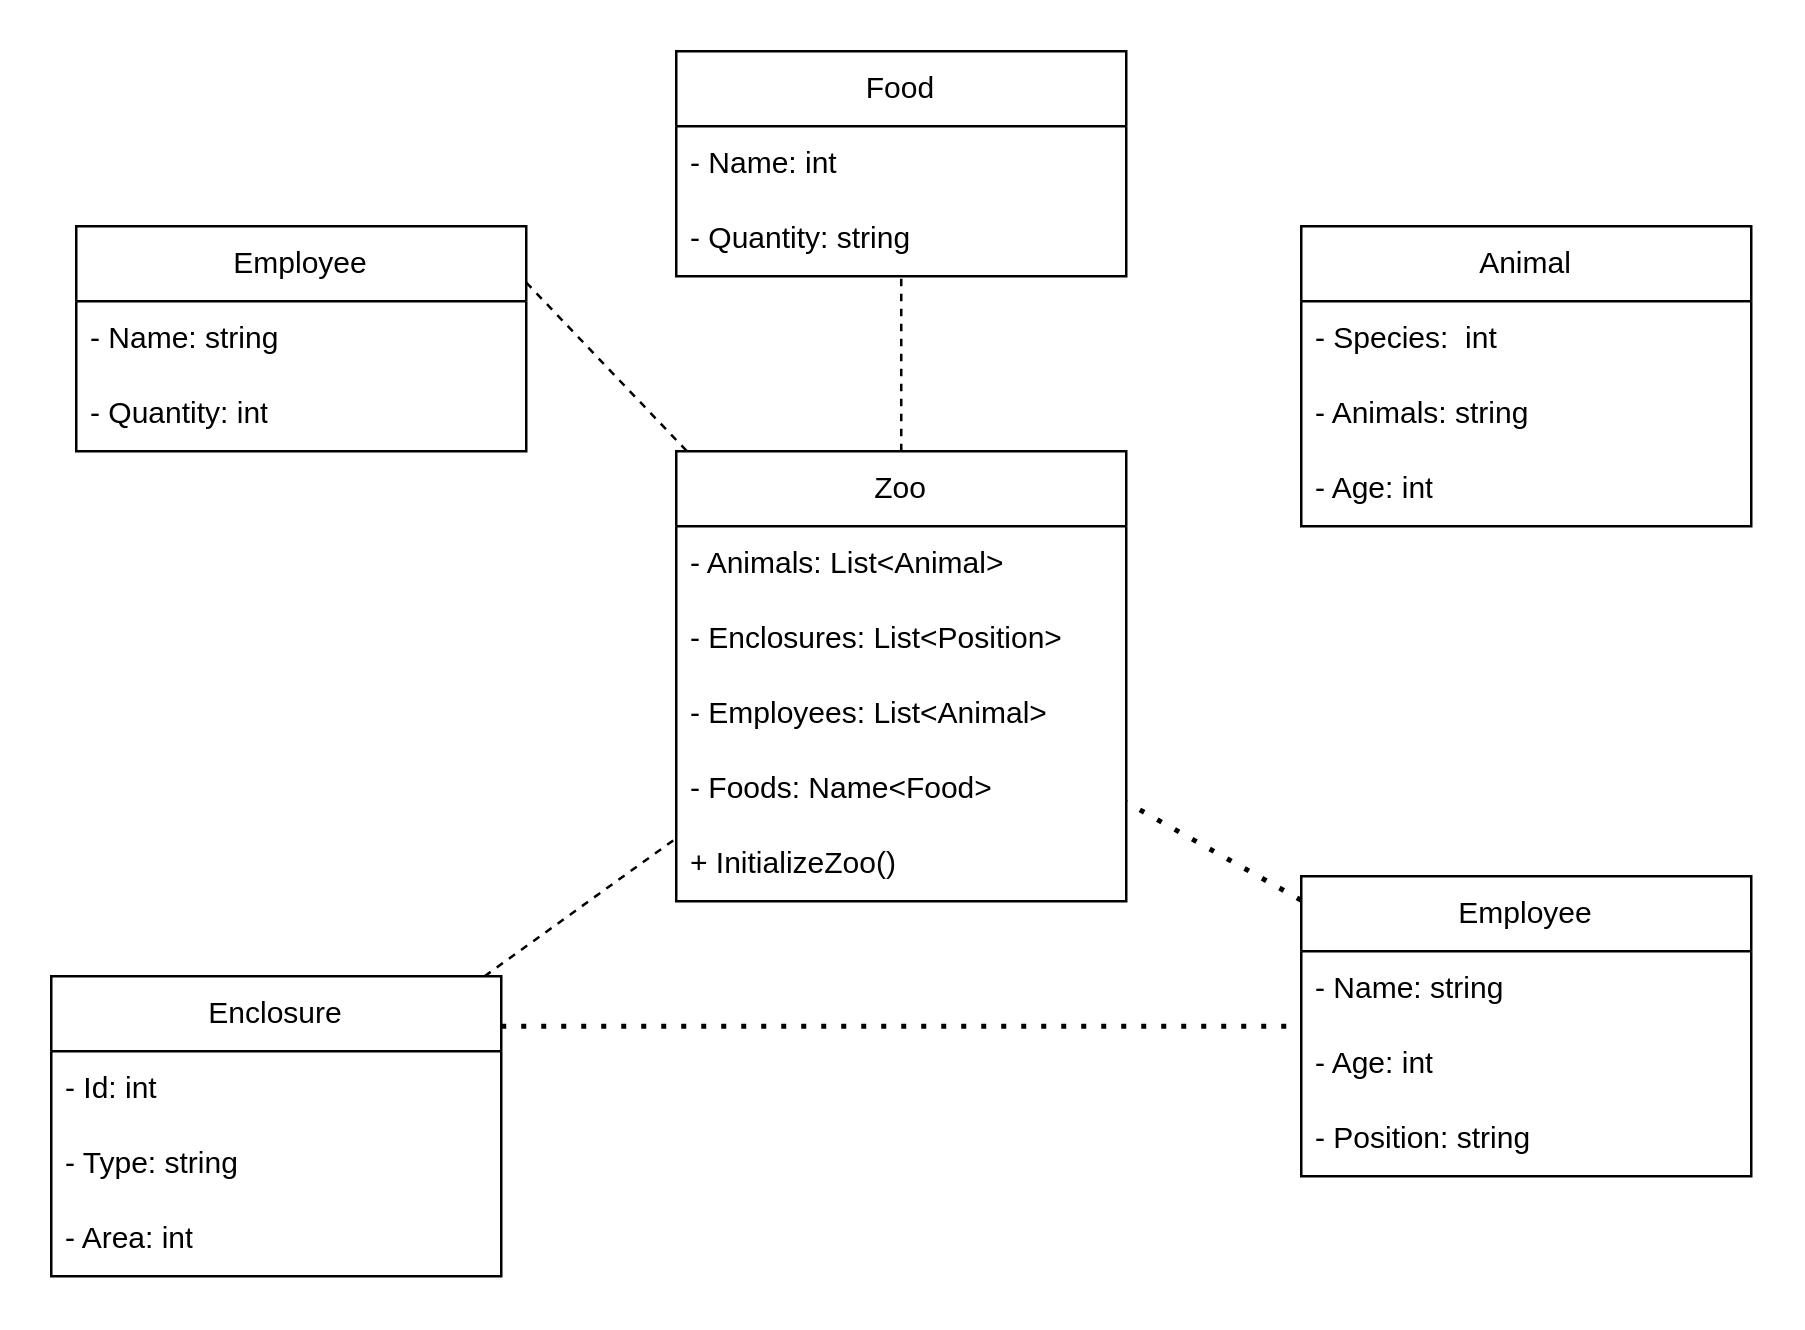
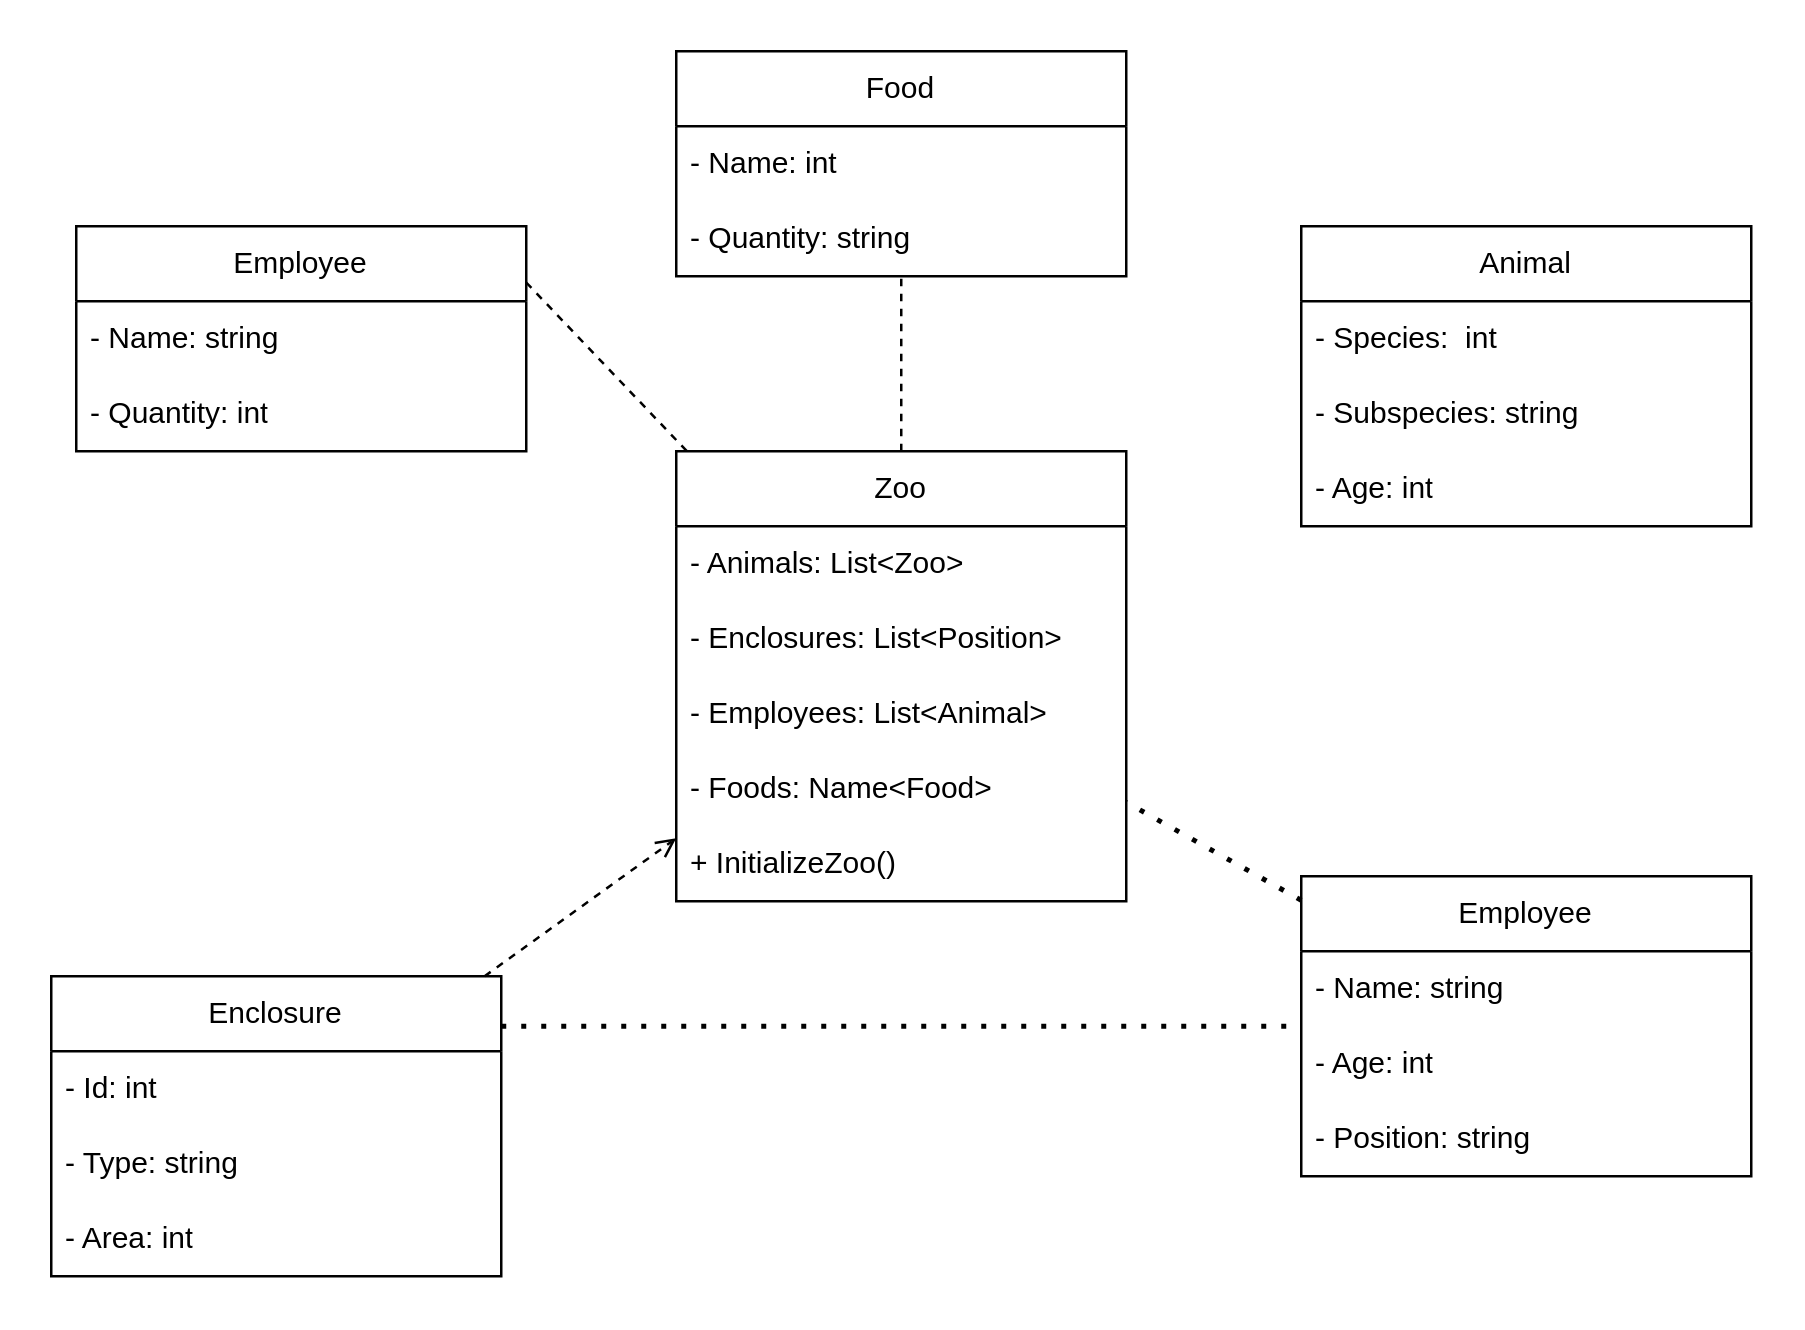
node "- Animals: string": label "- Animals: string" -> "- Subspecies: string"
node "- Animals: List<Animal>": label "- Animals: List<Animal>" -> "- Animals: List<Zoo>"
edge "Zoo" -- "Enclosure": arrowhead none -> open
